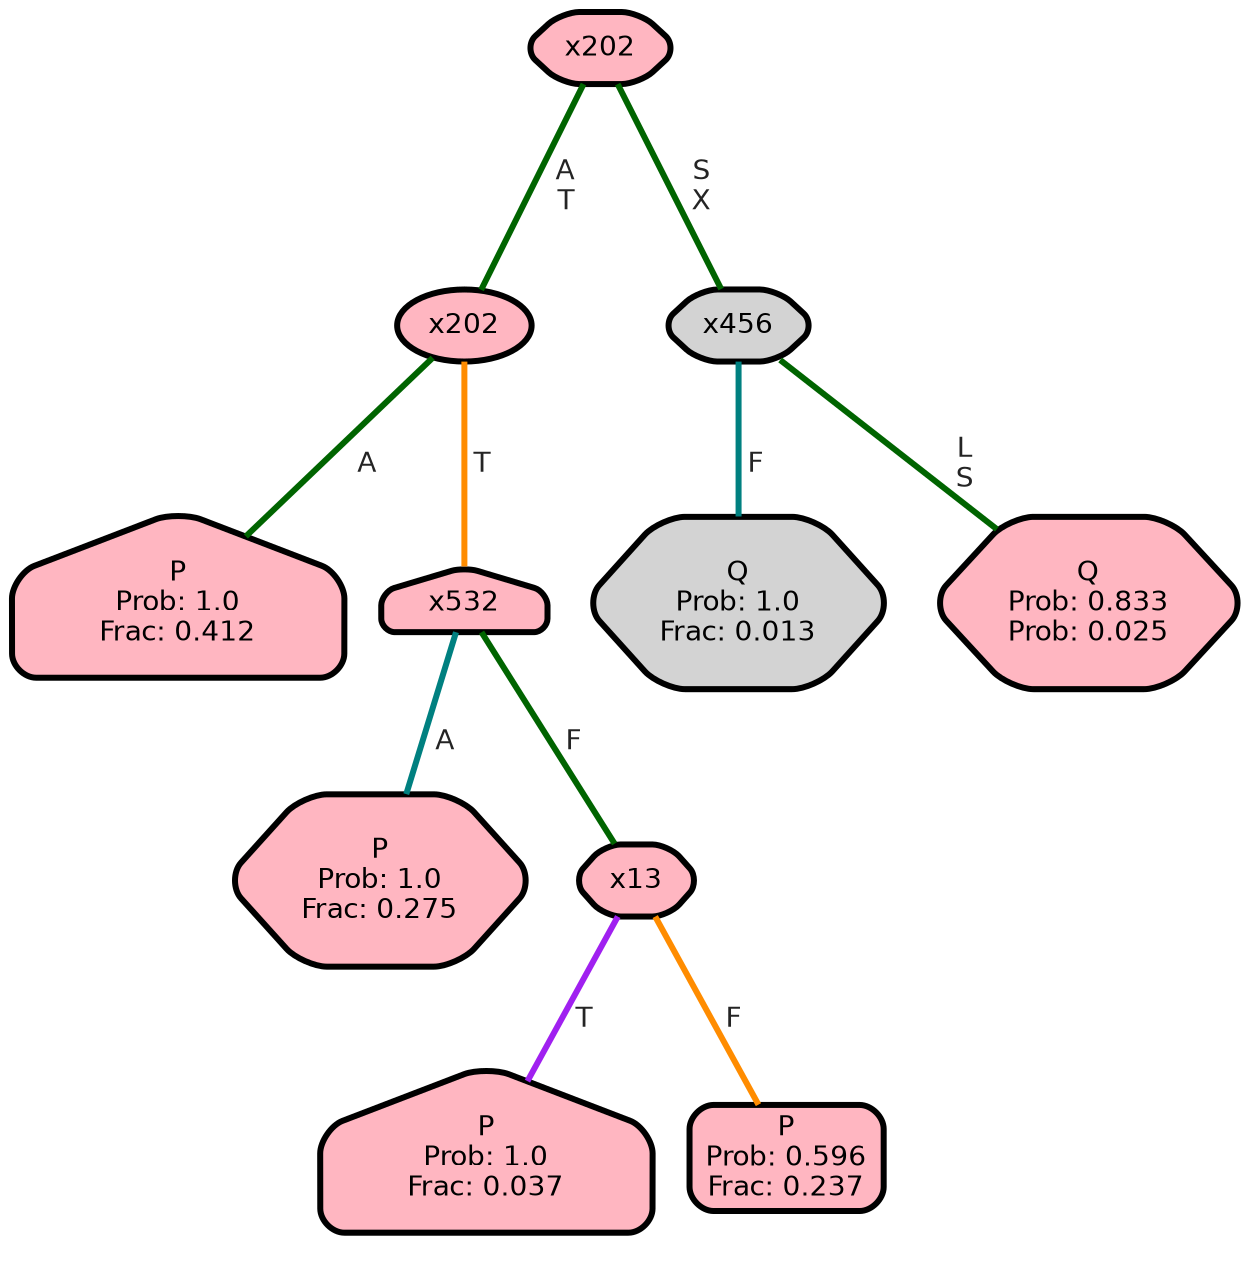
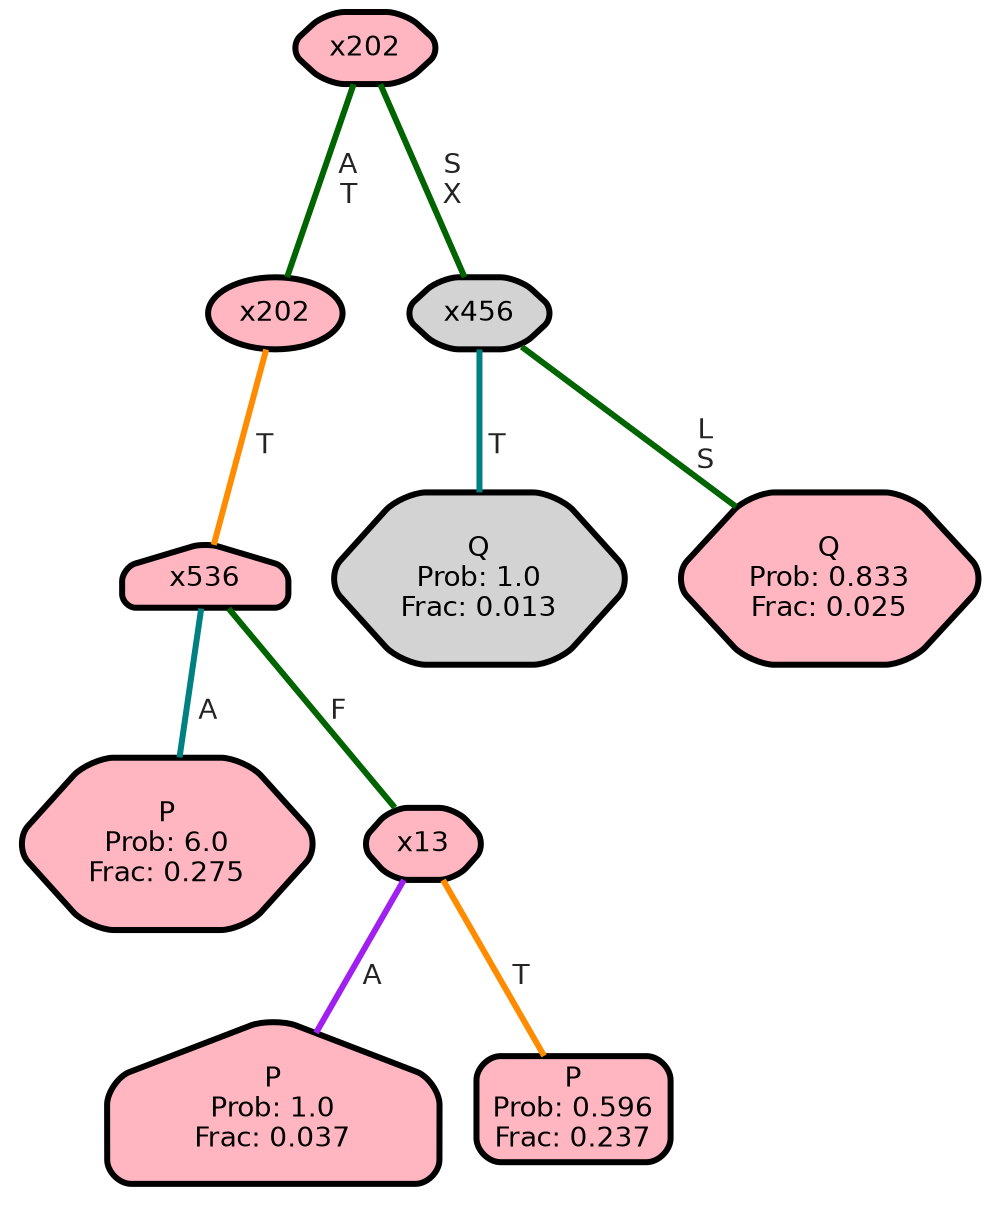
edge "x456" -- "Q Prob: 1.0 Frac: 0.013": label " F" -> " T"
node "P Prob: 1.0 Frac: 0.412": removed
node "x532": label "x532" -> "x536"
node "Q Prob: 0.833 Prob: 0.025": label "Q Prob: 0.833 Prob: 0.025" -> "Q Prob: 0.833 Frac: 0.025"
node "P Prob: 1.0 Frac: 0.275": label "P Prob: 1.0 Frac: 0.275" -> "P Prob: 6.0 Frac: 0.275"
edge "x13" -- "P Prob: 1.0 Frac: 0.037": label " T" -> " A"
edge "x13" -- "P Prob: 0.596 Frac: 0.237": label " F" -> " T"
